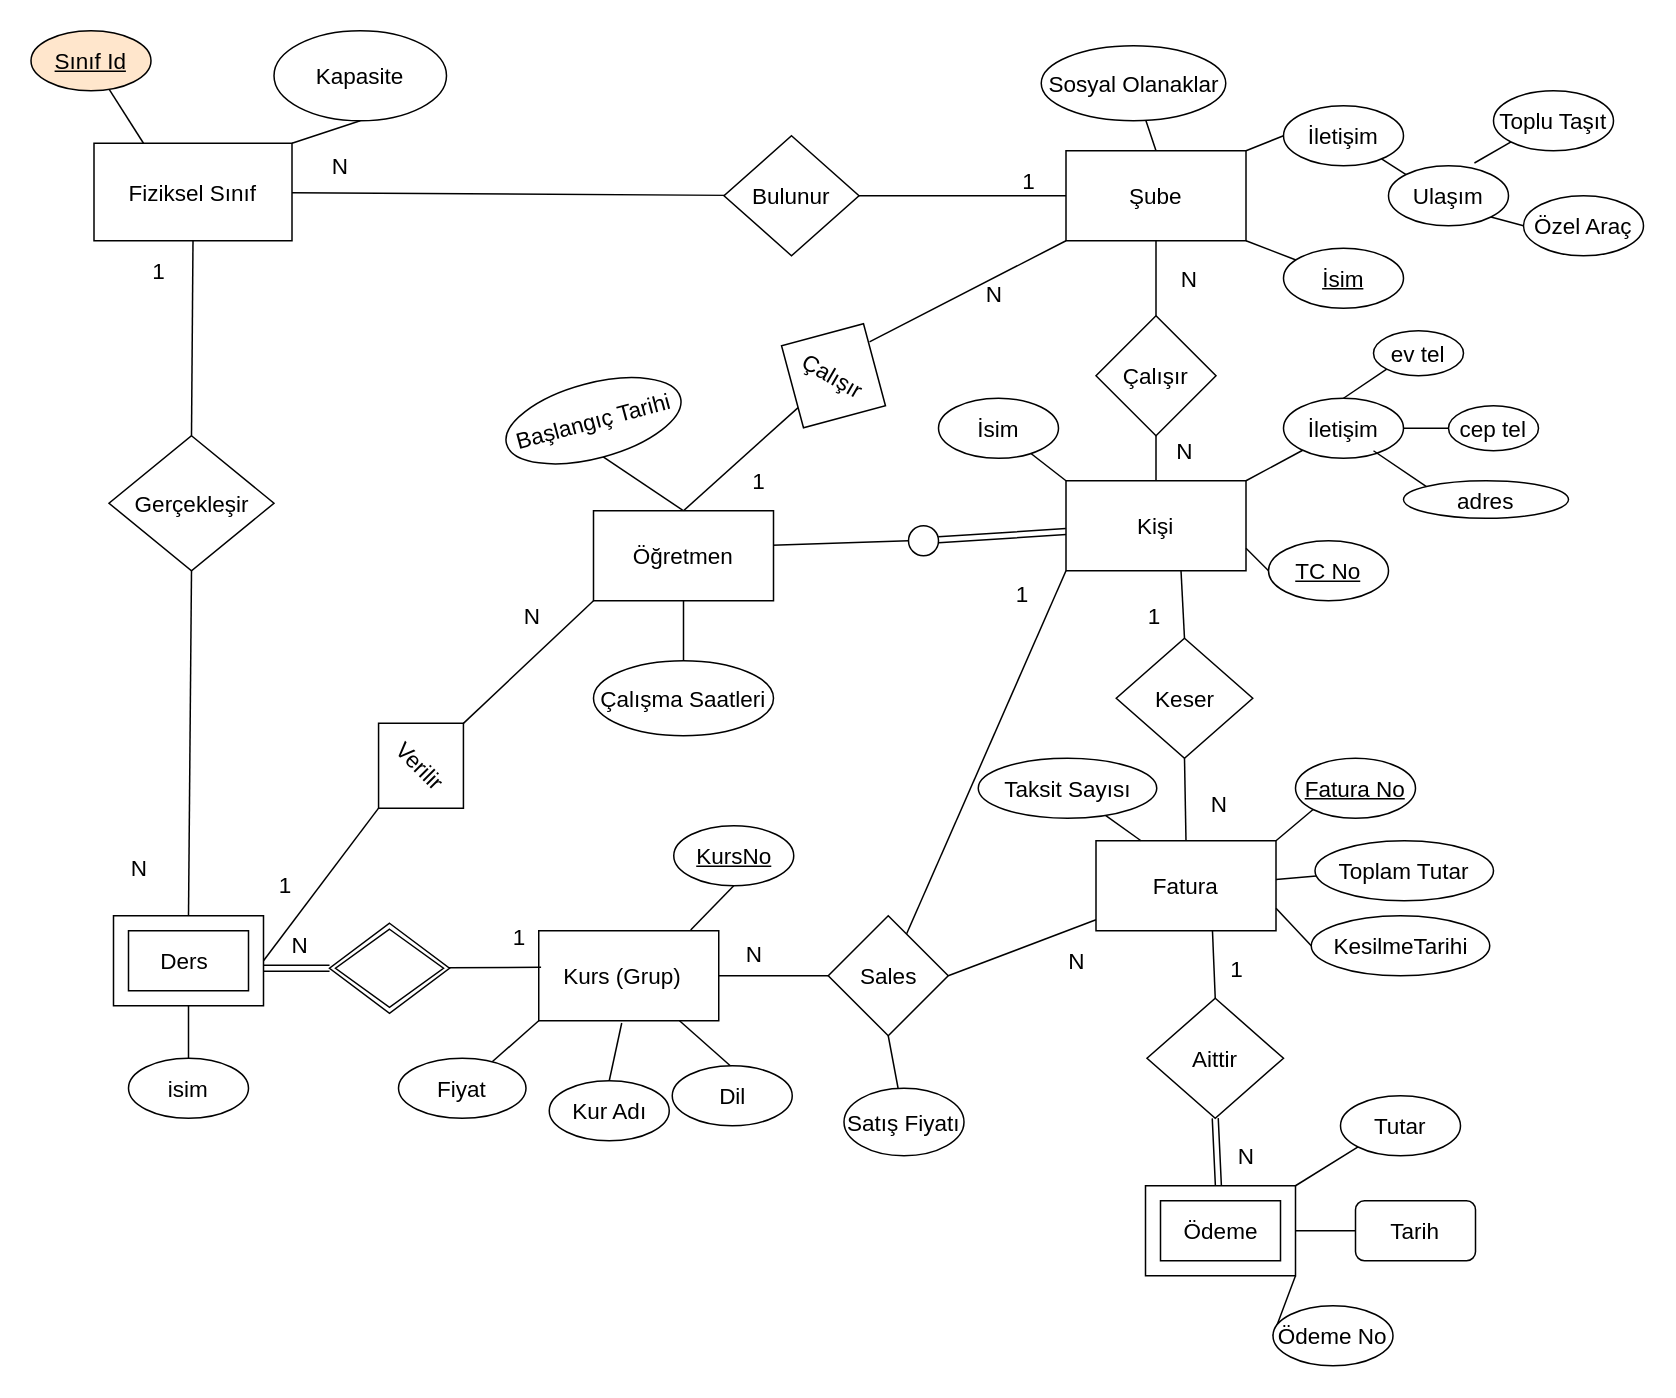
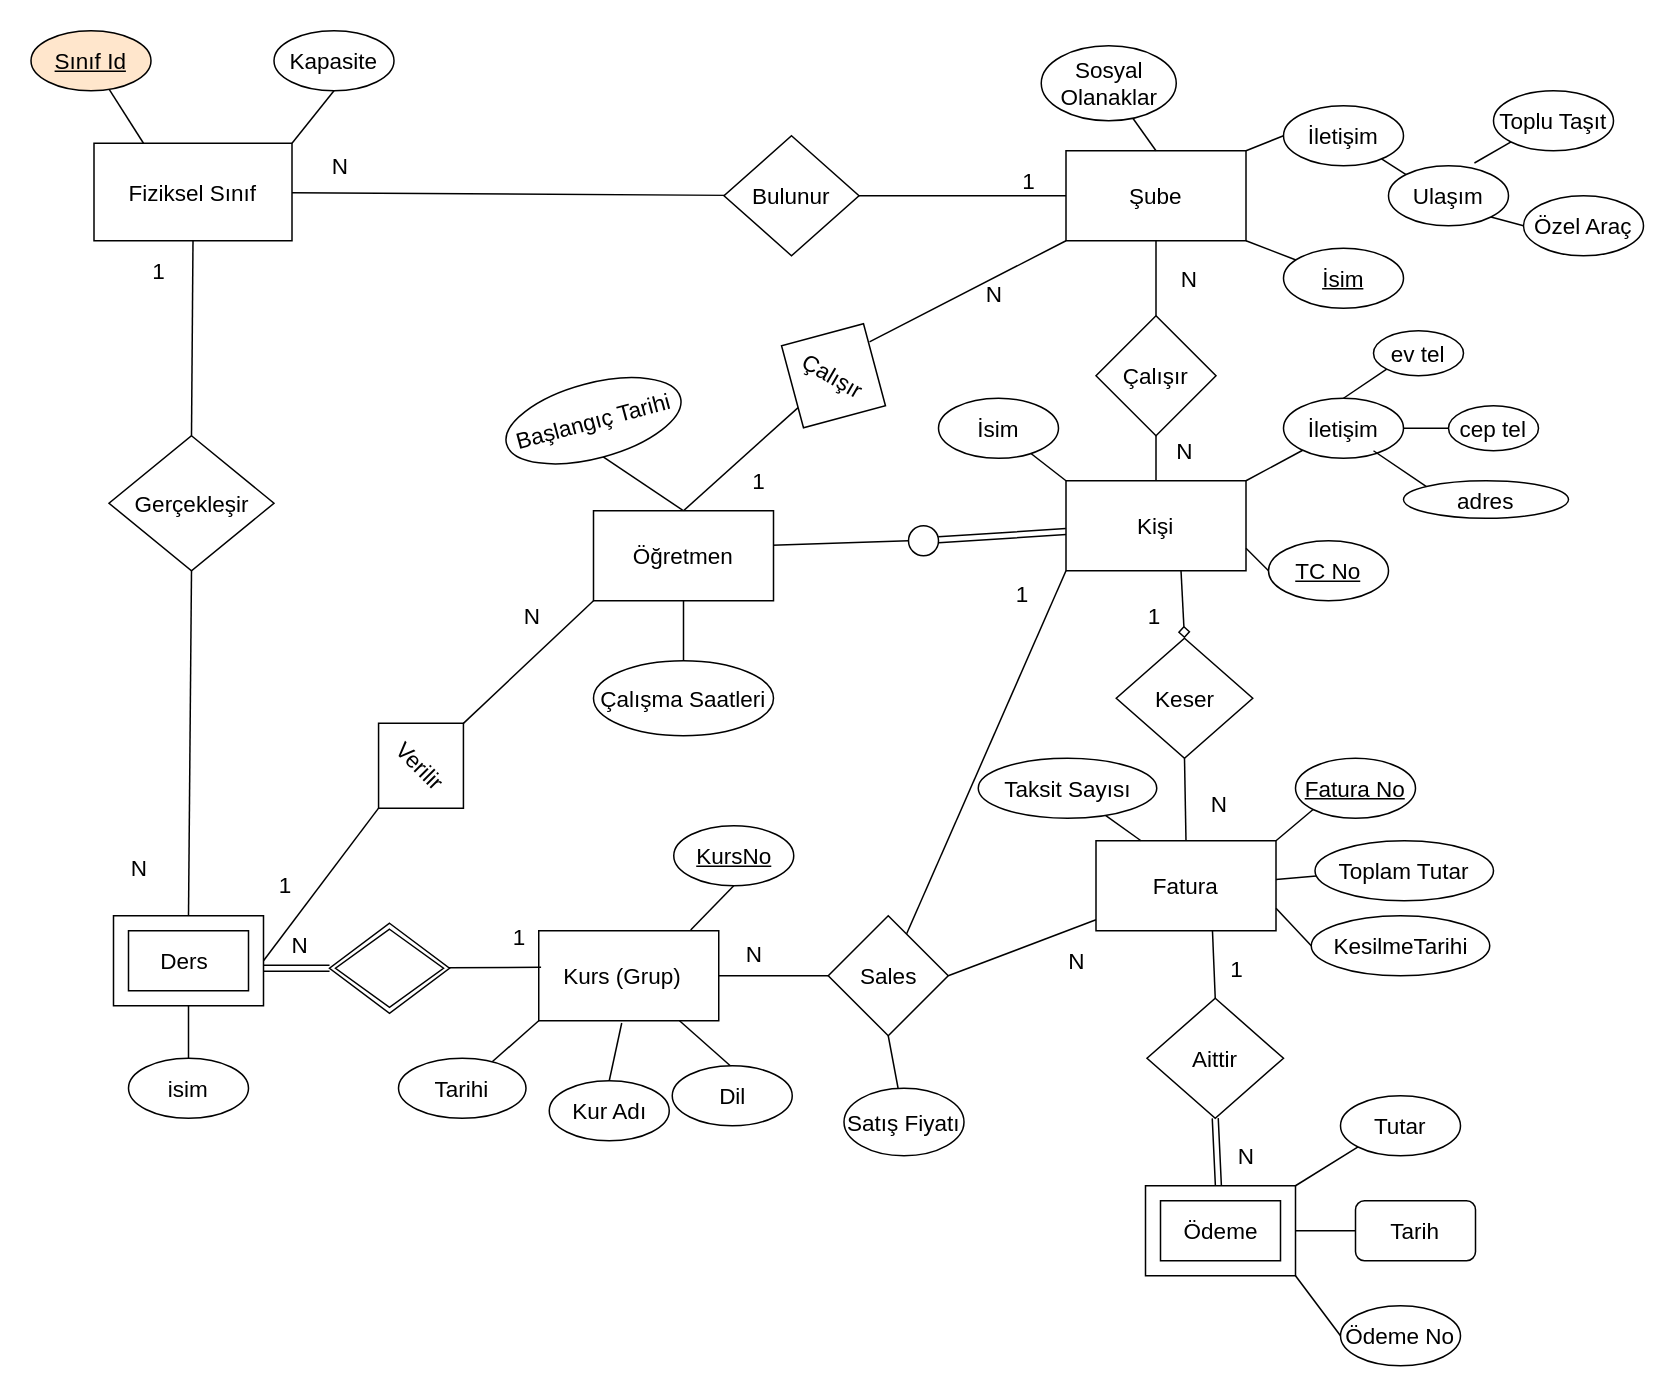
node "Kapasite": size 173x90 -> 120x60
node "Sosyal Olanaklar": size 185x75 -> 135x75
edge "Kişi" -- "Keser": arrowhead none -> diamond
node "Fiyat": label "Fiyat" -> "Tarihi"
node "Ödeme No": moved (1333, 1336) -> (1400, 1336)
